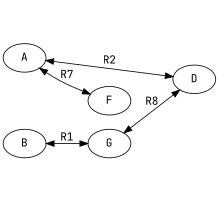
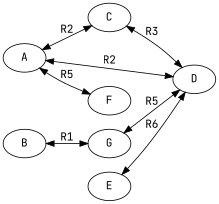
node "C": added
edge "A" -- "F": label "R7" -> "R5"
edge "D" -- "G": label "R8" -> "R5"
node "E": added
